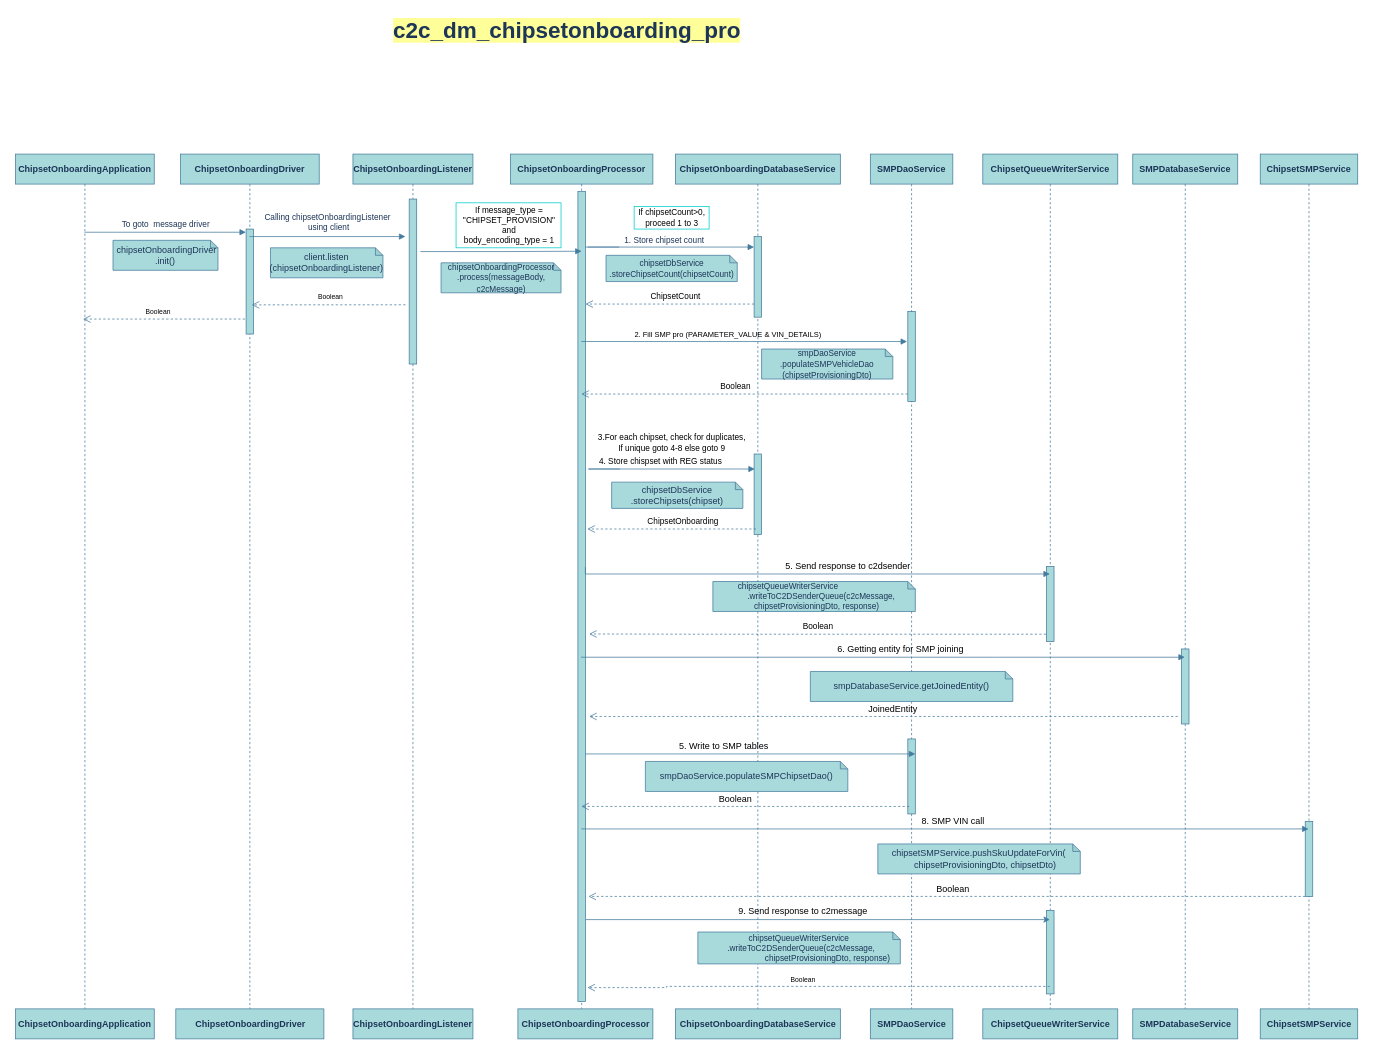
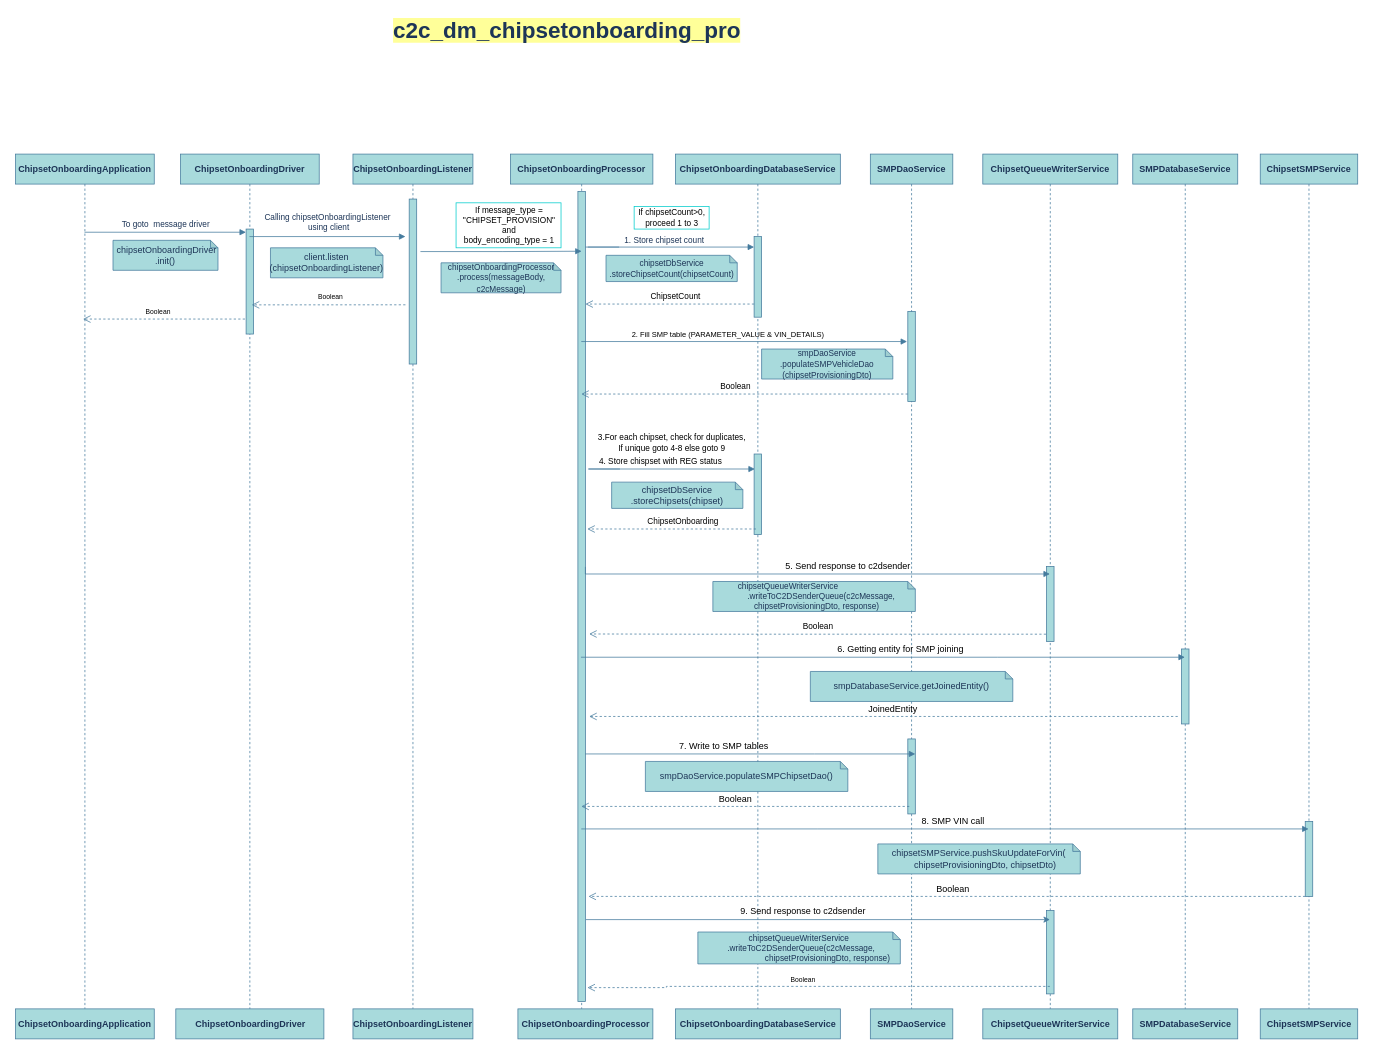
node "2. Fill SMP pro (PARAMETER_VALUE & VIN_DETAILS)": label "2. Fill SMP pro (PARAMETER_VALUE & VIN_DETAILS)" -> "2. Fill SMP table (PARAMETER_VALUE & VIN_DETAILS)"
node "5. Write to SMP tables": label "5. Write to SMP tables" -> "7. Write to SMP tables"
node "9. Send response to c2message": label "9. Send response to c2message" -> "9. Send response to c2dsender"
